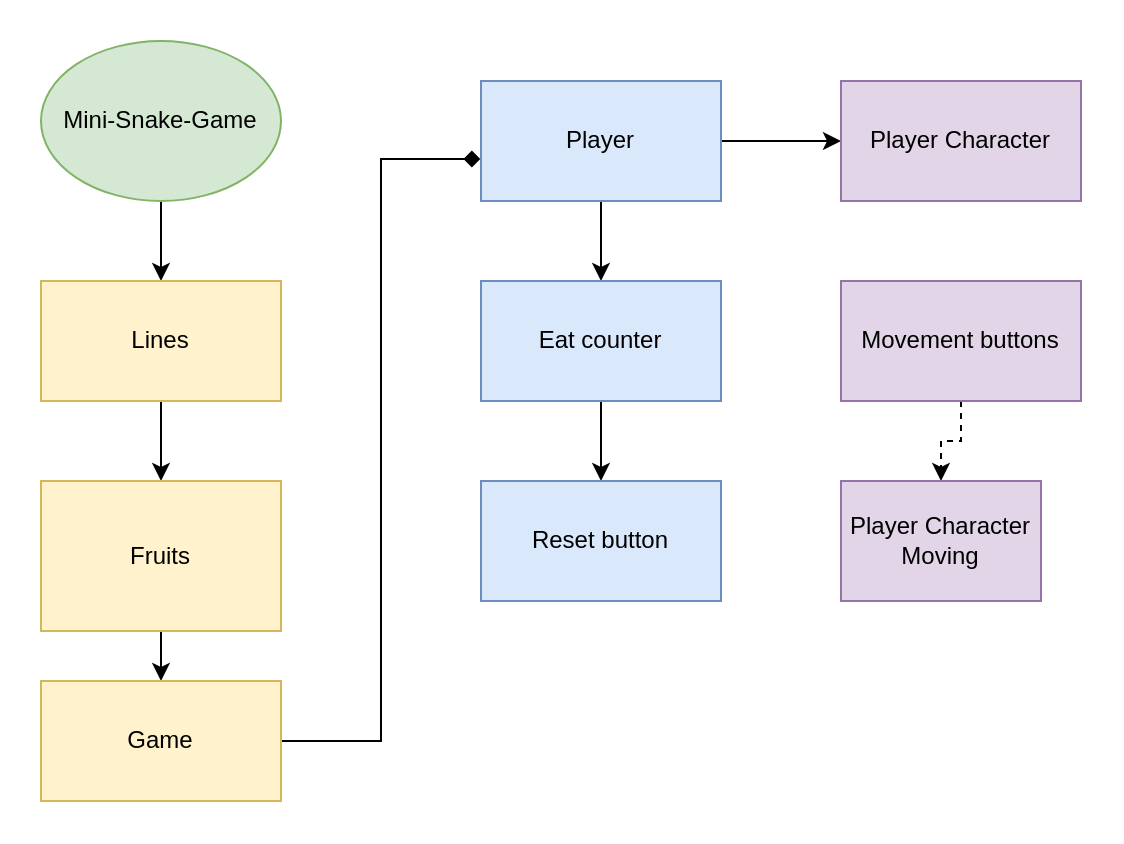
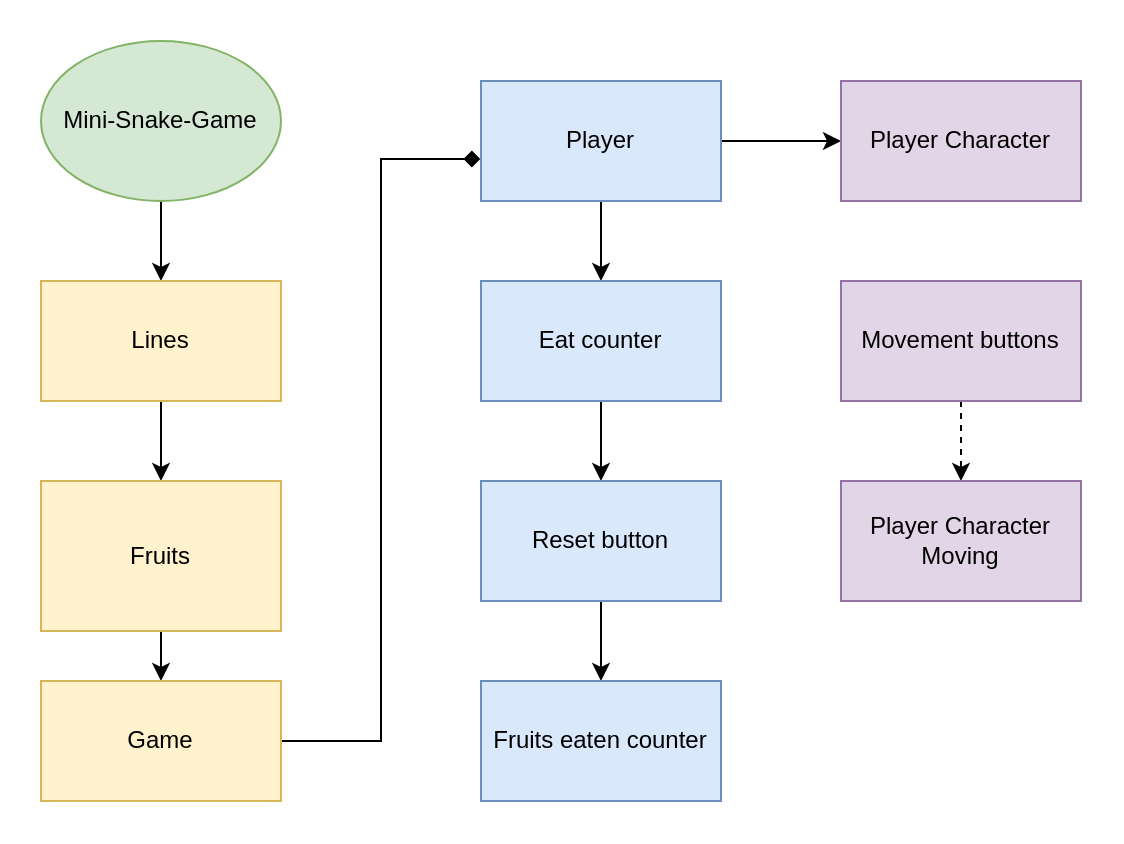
node "Player Character Moving": size 200x120 -> 240x120
edge "Reset button" -> "Fruits eaten counter": added
node "Fruits eaten counter": added
